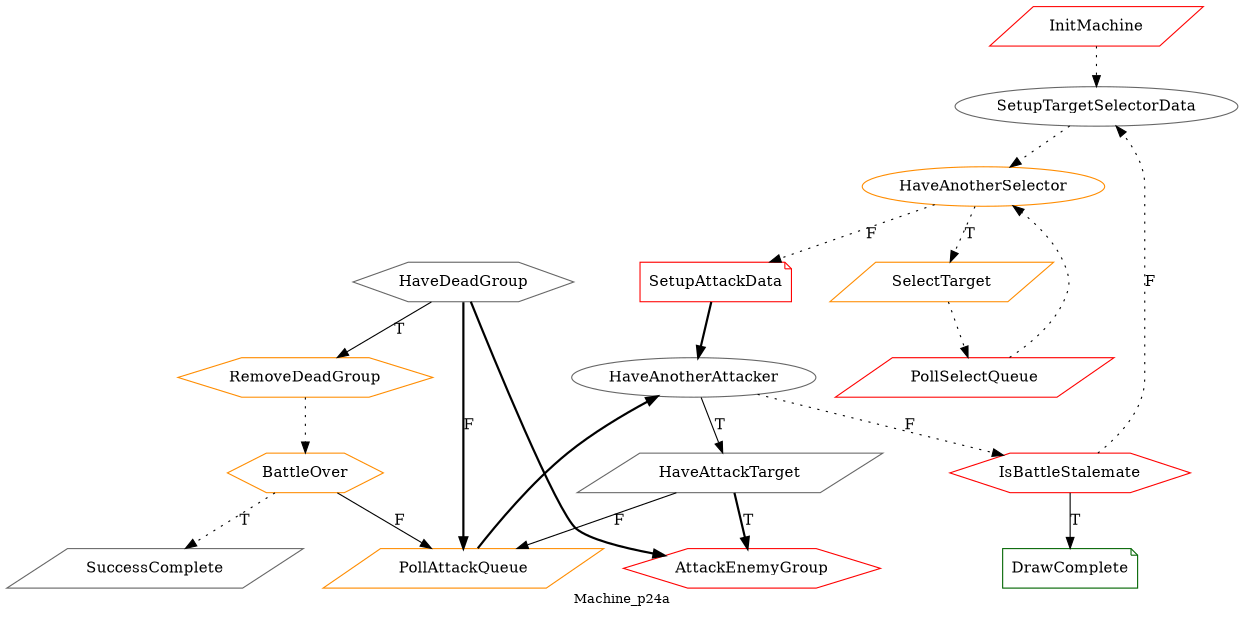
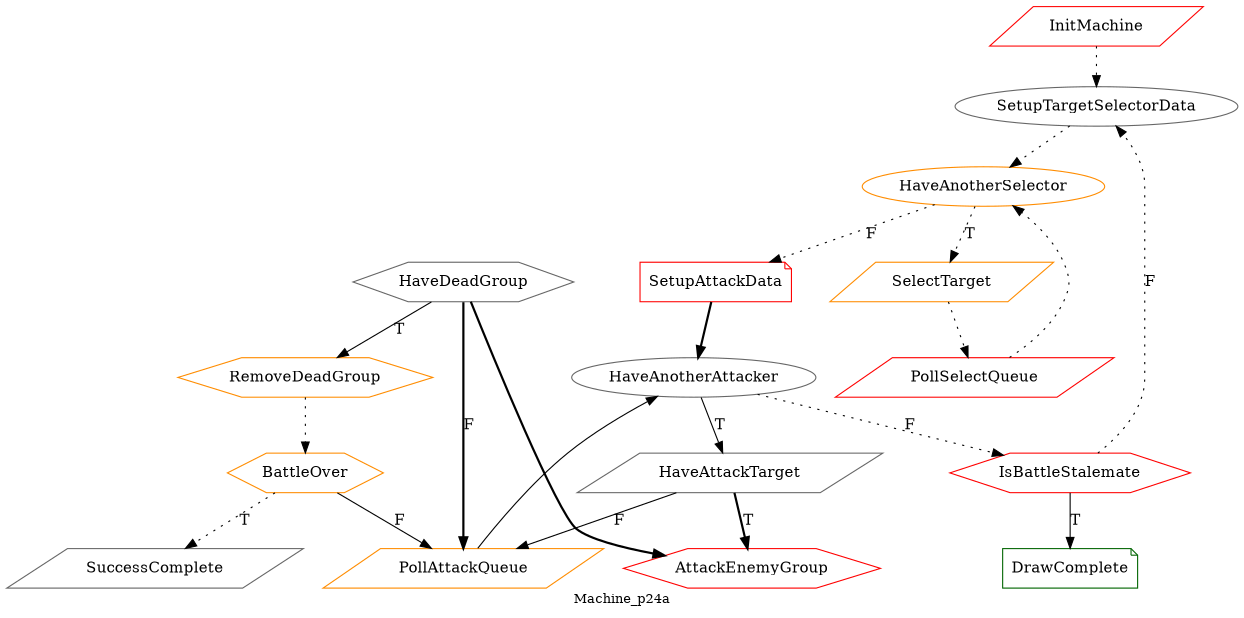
edge "PollAttackQueue" -> "HaveAnotherAttacker": style bold -> solid
